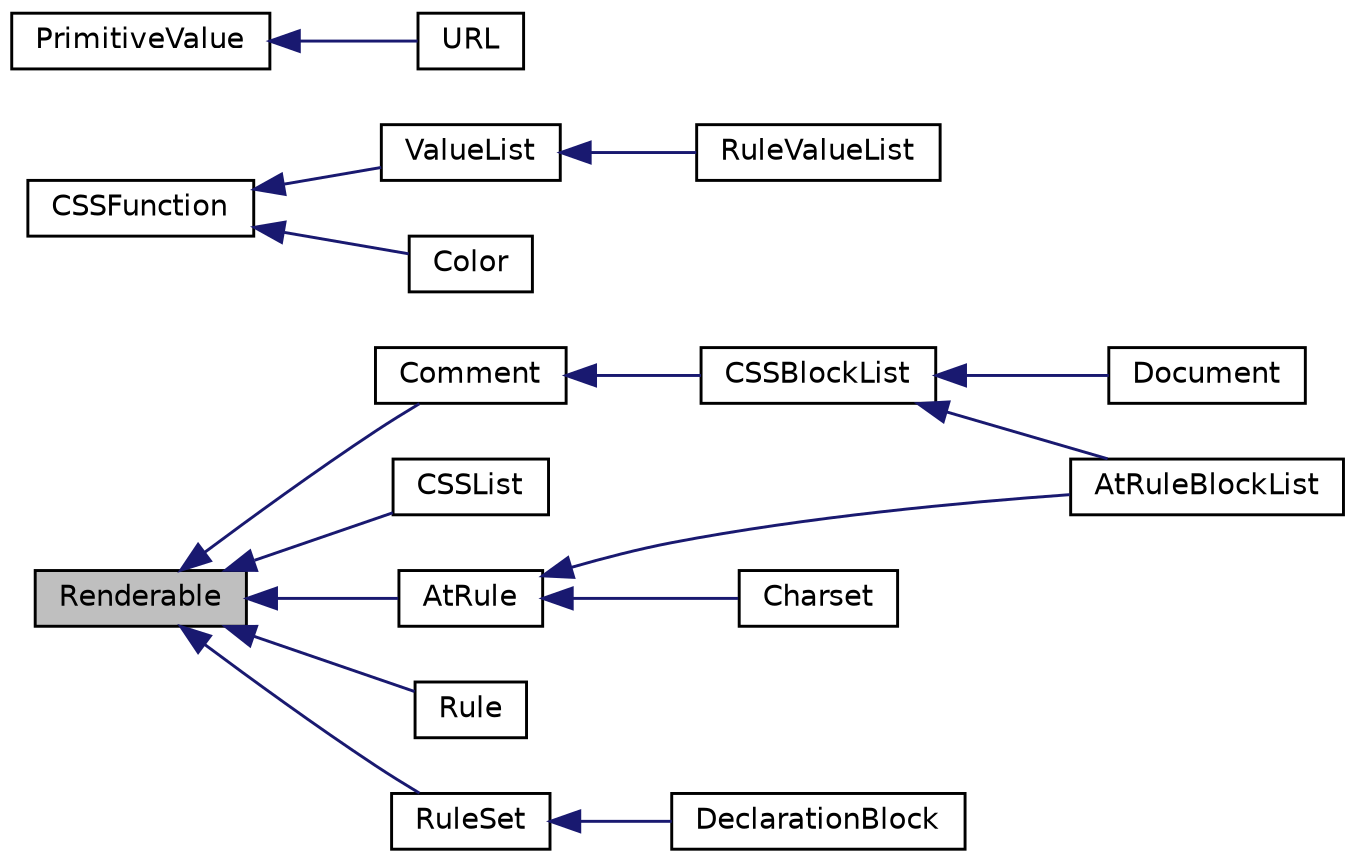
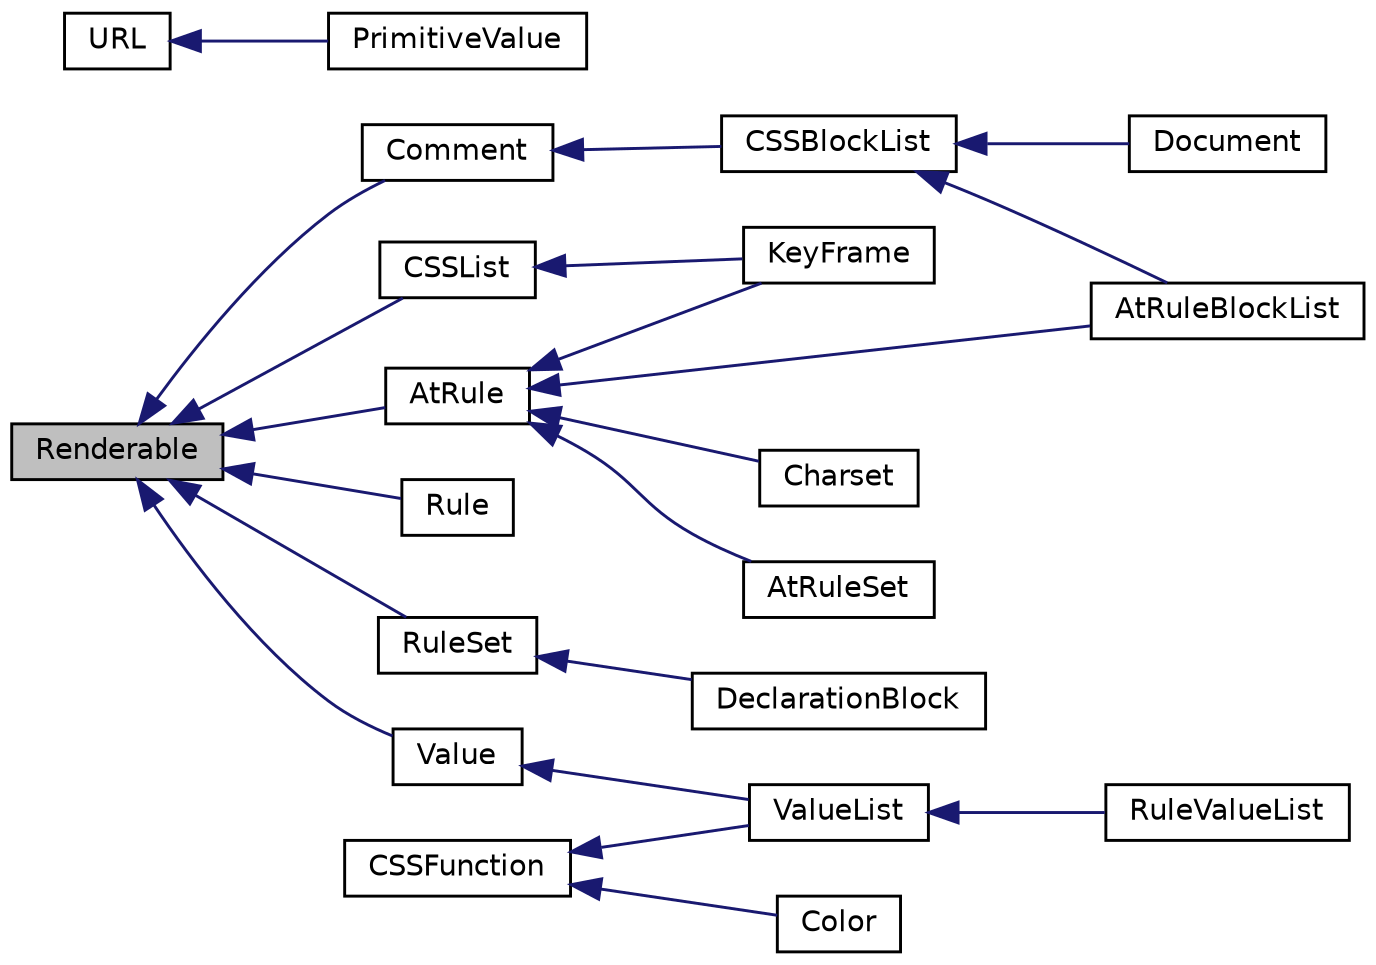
edge "URL" -> "PrimitiveValue": reversed
node "KeyFrame": added
node "AtRuleSet": added
node "Value": added
